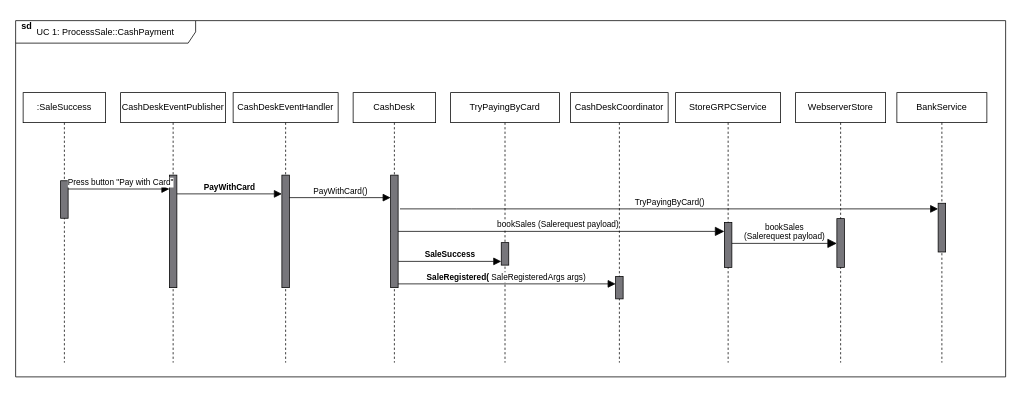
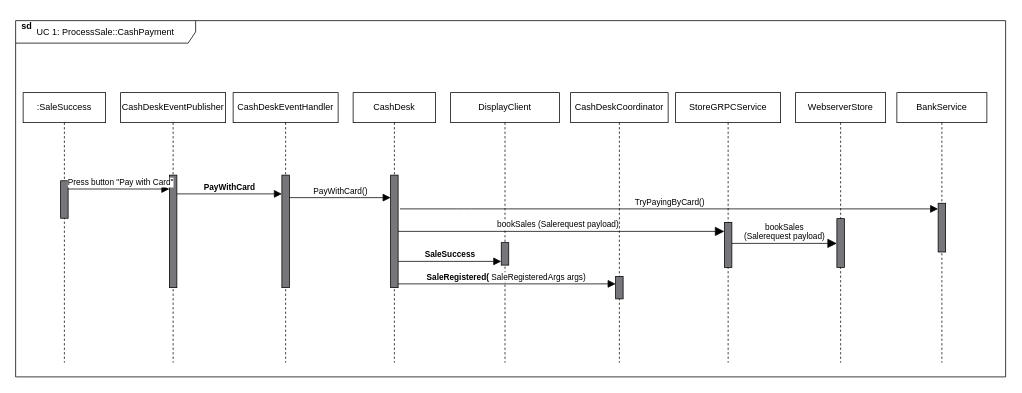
node "TryPayingByCard": label "TryPayingByCard" -> "DisplayClient"
